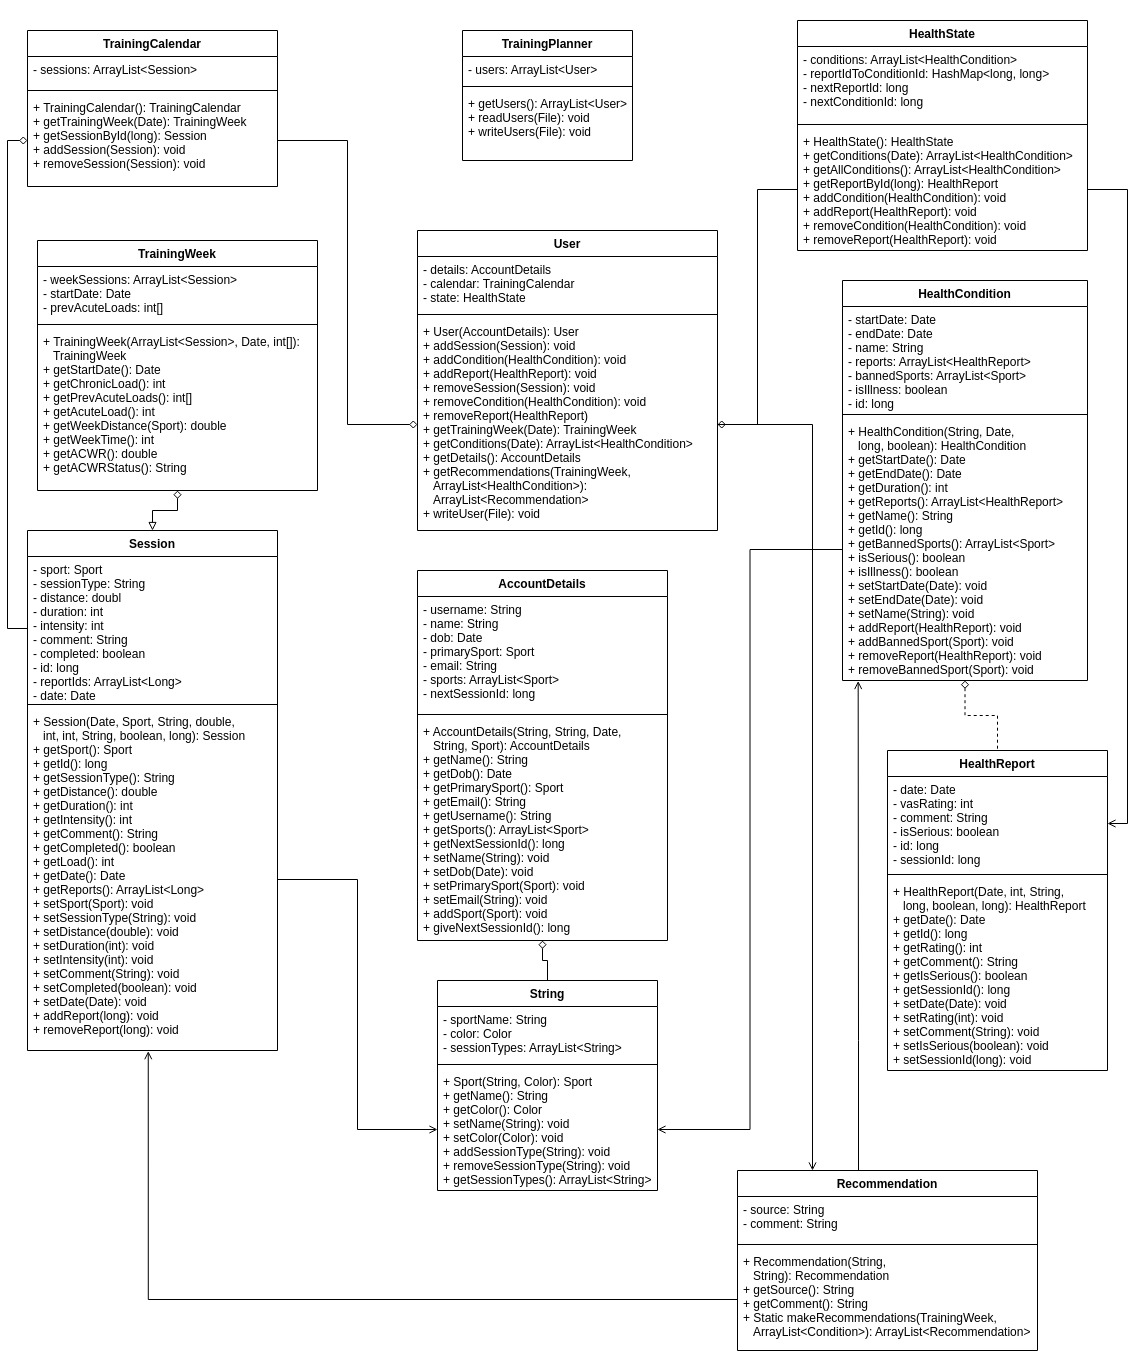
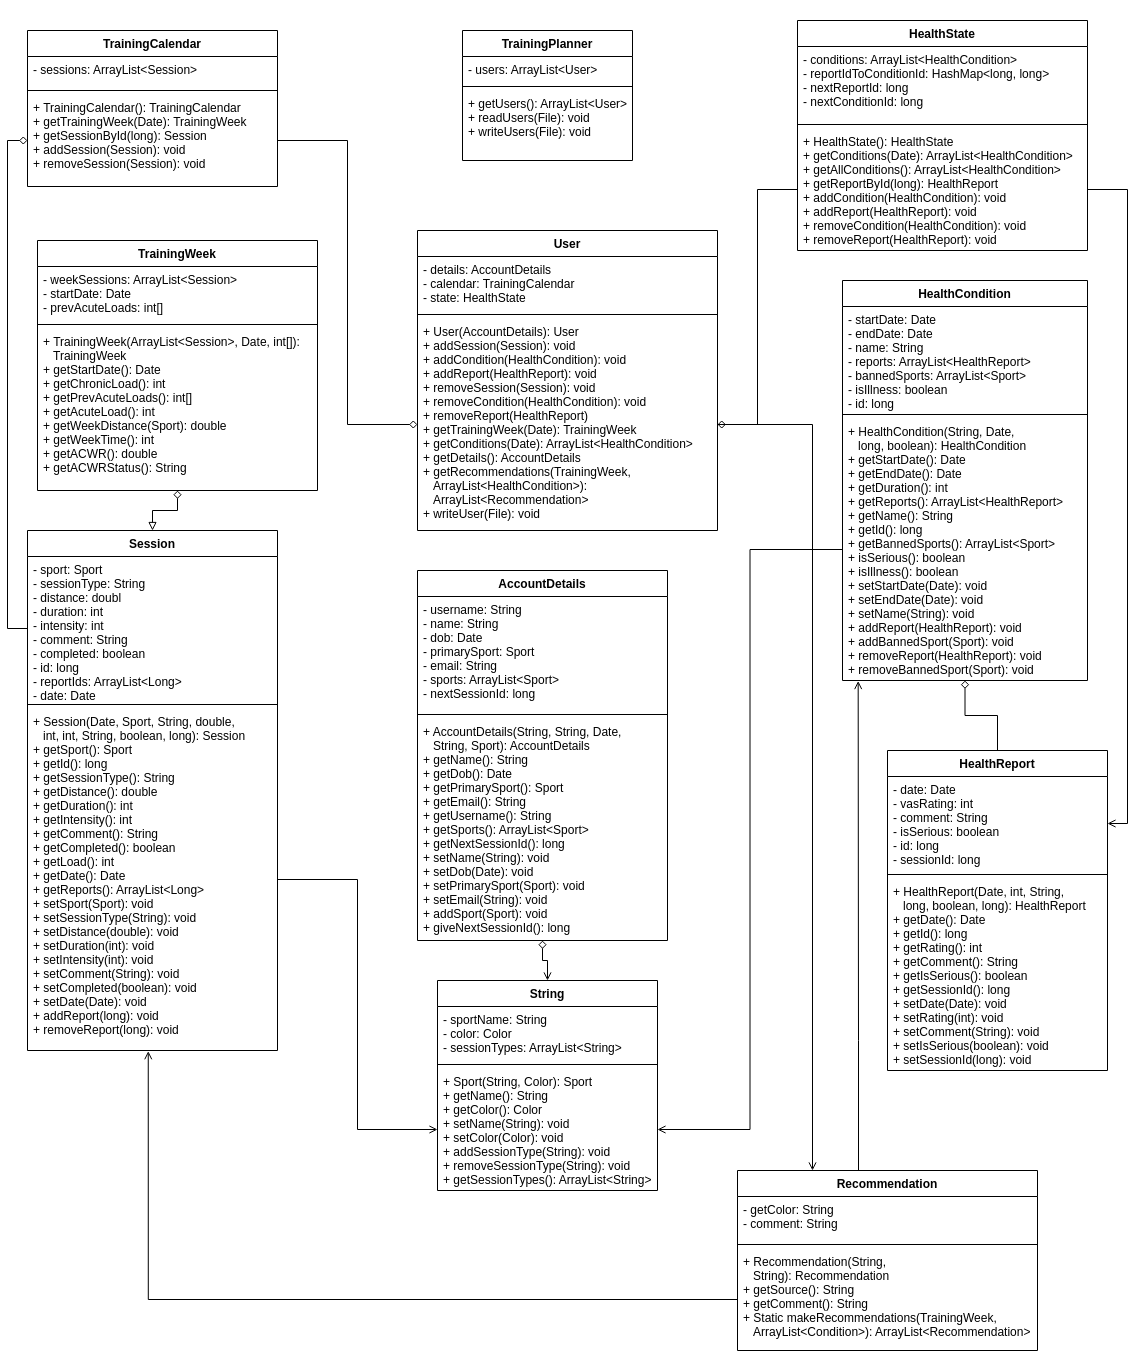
edge "HealthReport" -> "HealthCondition": style dashed -> solid
edge "String" -> "AccountDetails": arrowhead none -> open
node "- source: String - comment: String": label "- source: String - comment: String" -> "- getColor: String - comment: String"
